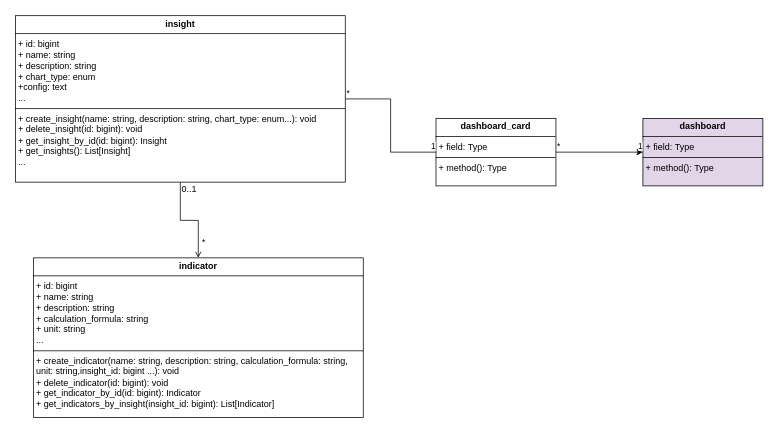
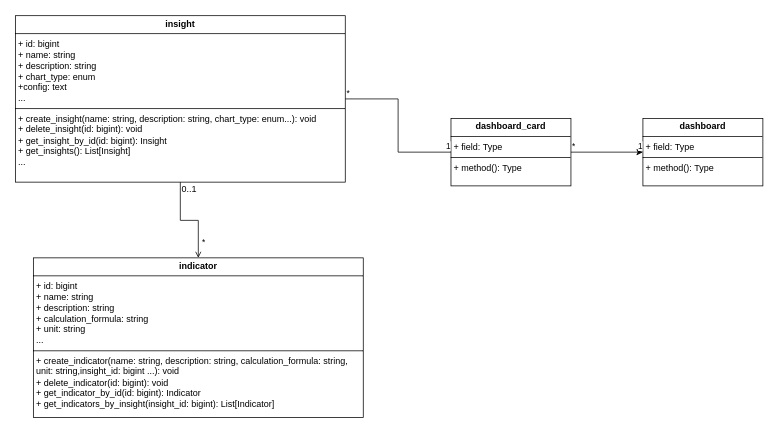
node "dashboard_card + field: Type + method(): Type": moved (496, 152) -> (511, 152)
node "dashboard + field: Type + method(): Type": fillcolor #e1d5e7 -> #ffffff
